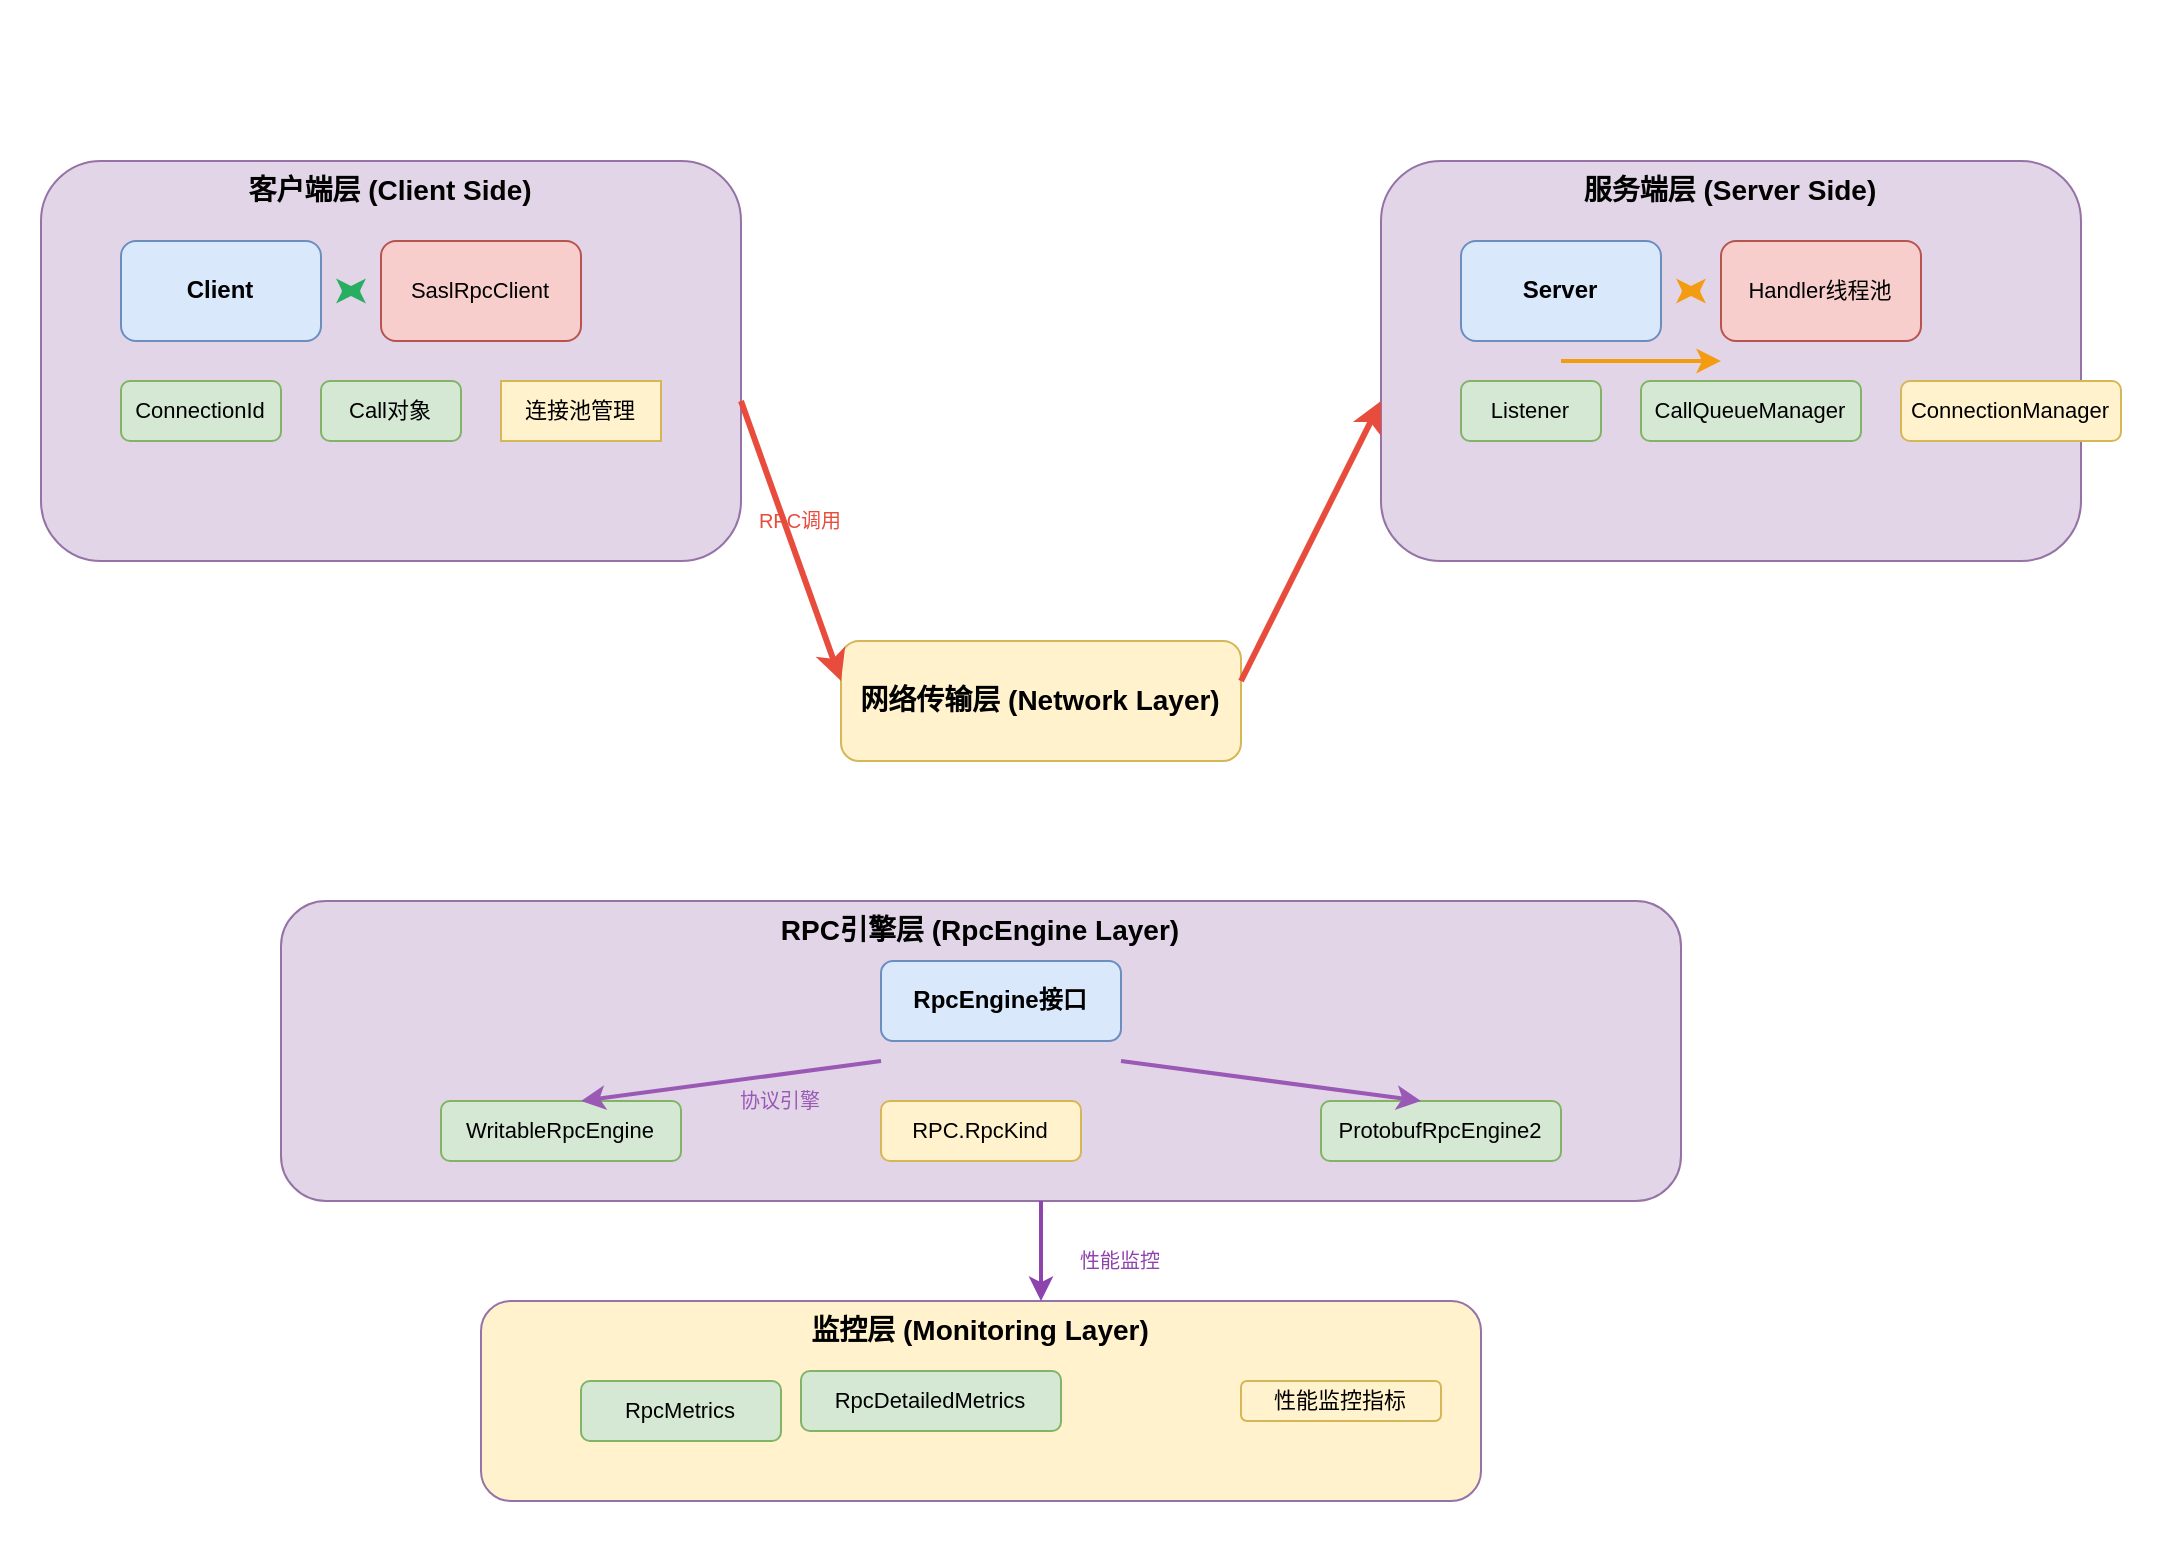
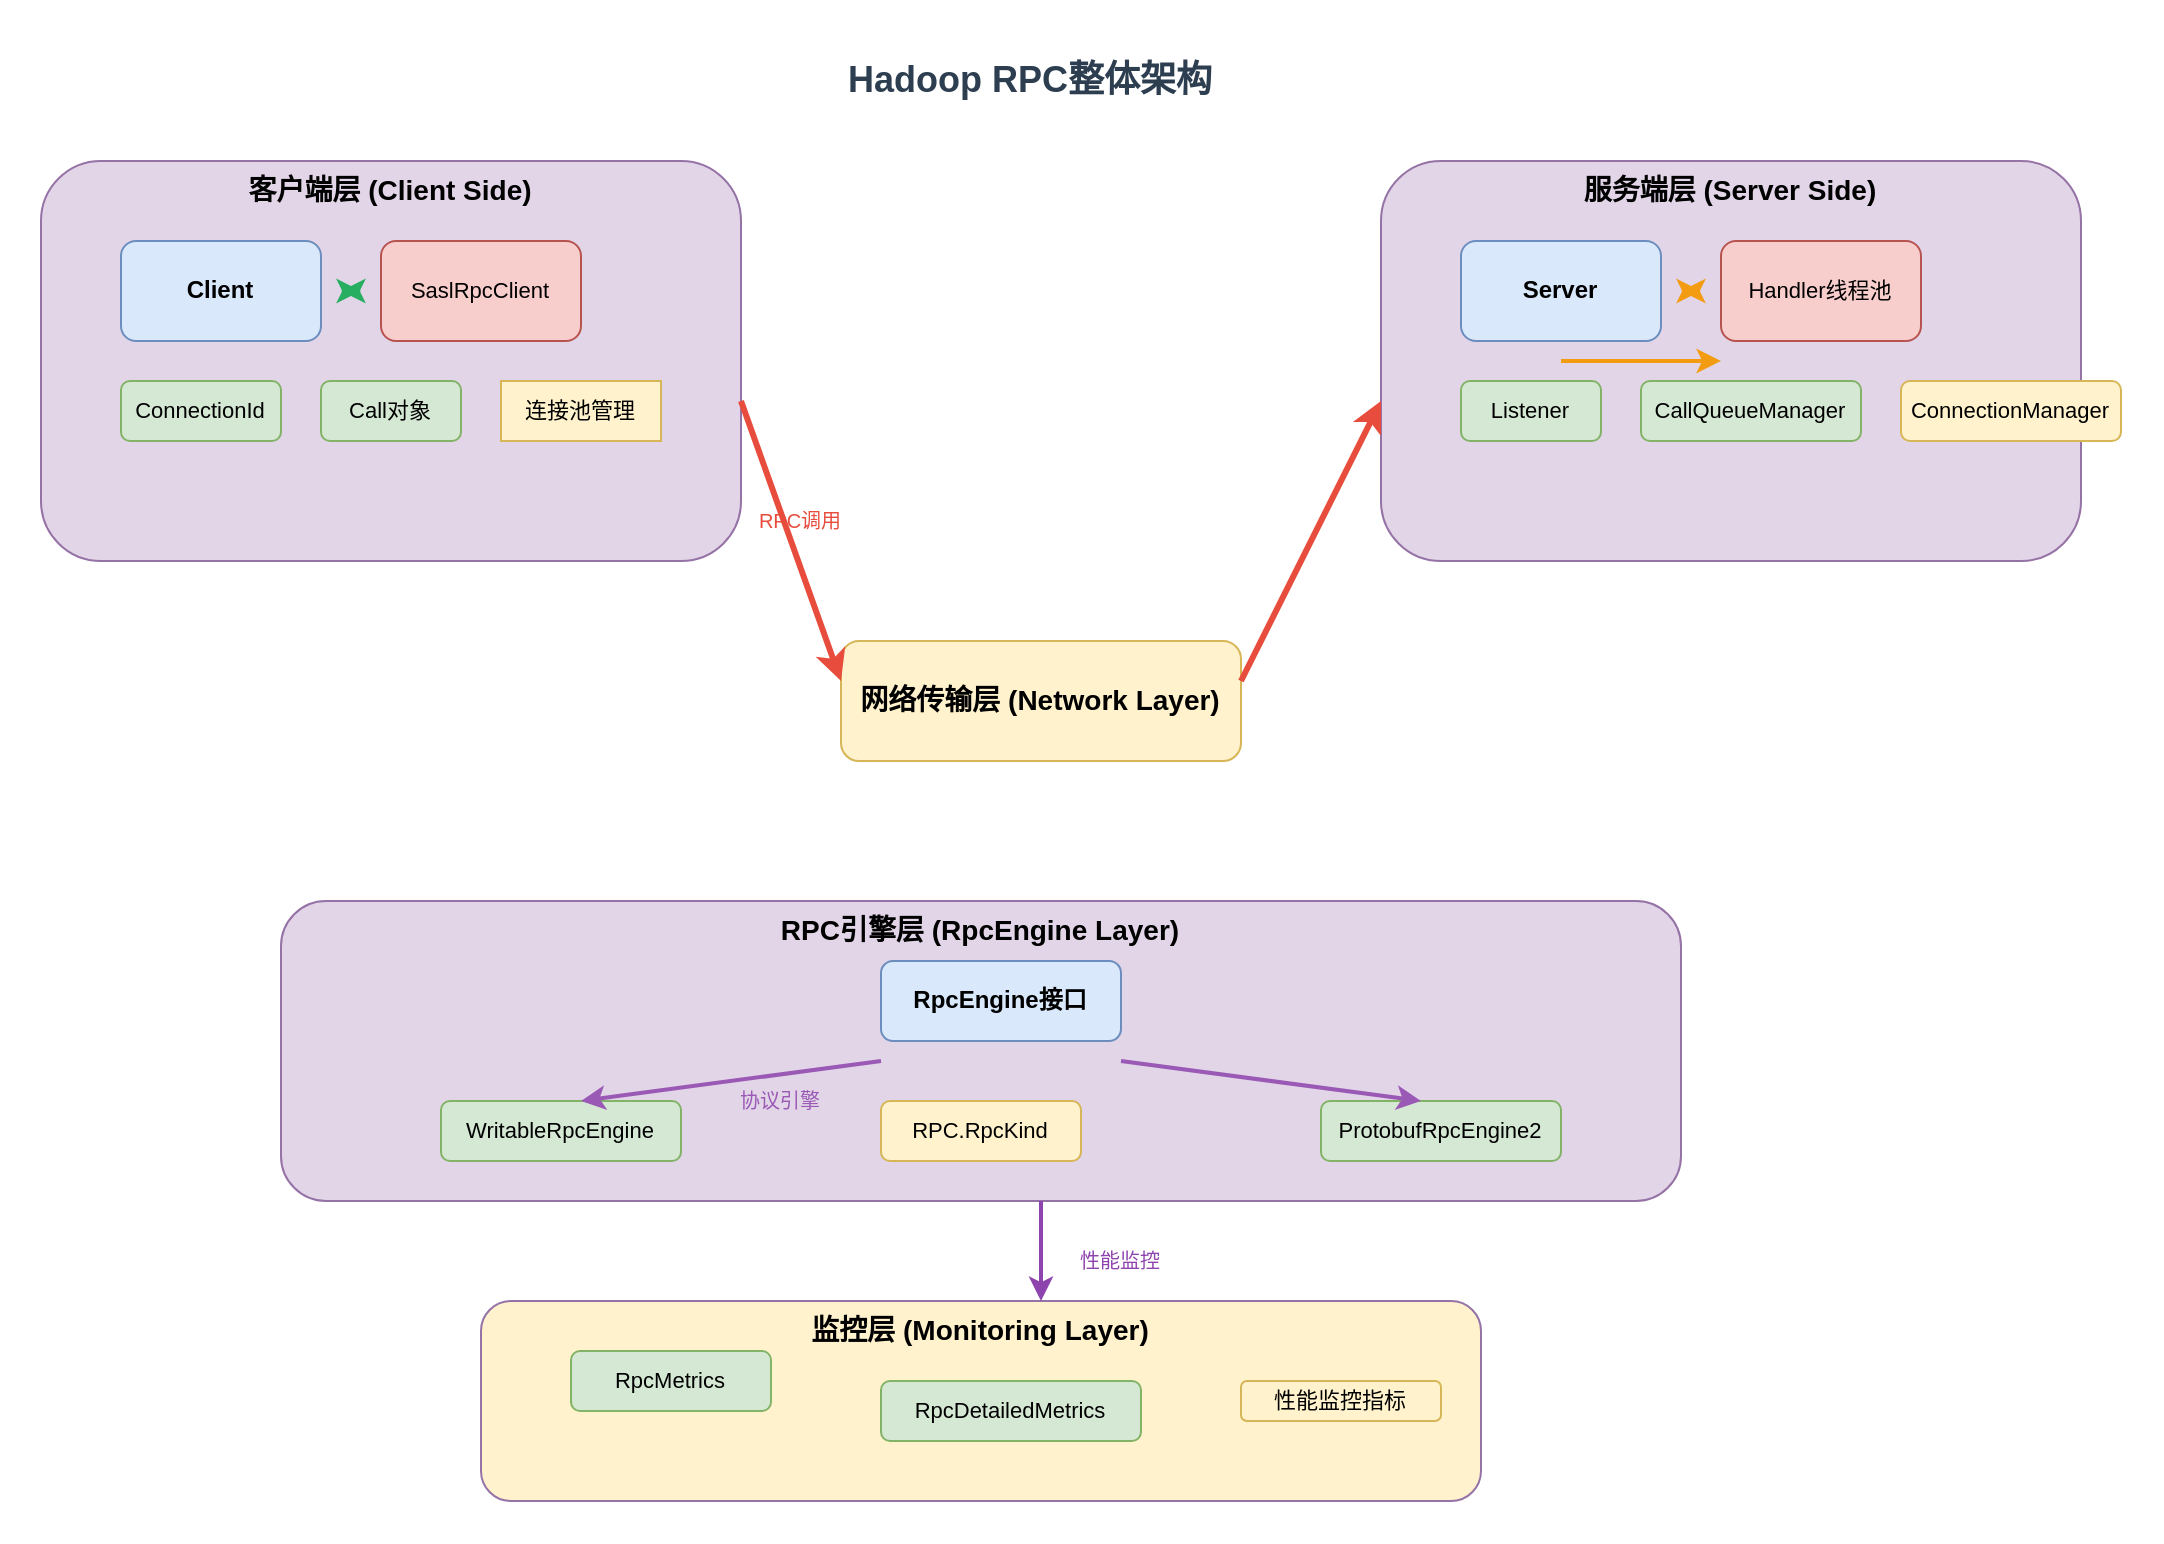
node "Hadoop RPC整体架构": added
node "RpcDetailedMetrics": moved (931, 1401) -> (1011, 1411)
node "RpcMetrics": moved (681, 1411) -> (671, 1381)
